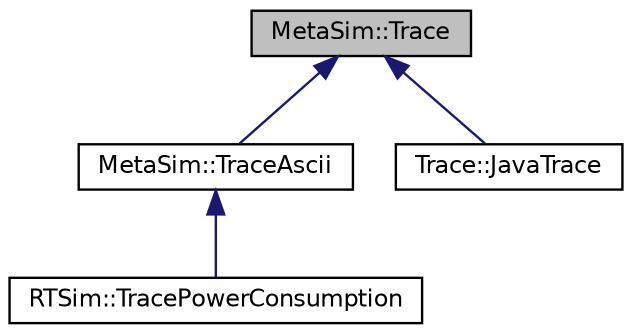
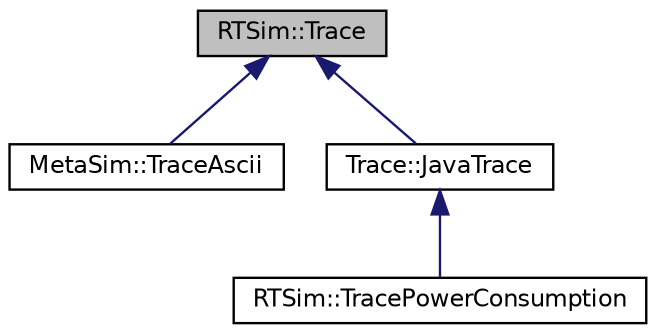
node "MetaSim::Trace": label "MetaSim::Trace" -> "RTSim::Trace"
edge "RTSim::TracePowerConsumption" -> "MetaSim::TraceAscii": now "RTSim::TracePowerConsumption" -> "Trace::JavaTrace"
